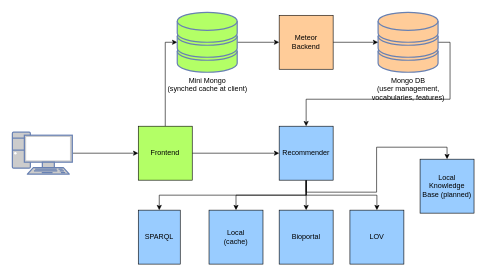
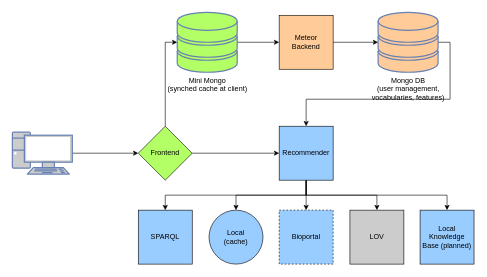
node "Frontend": shape rectangle -> diamond
node "Local Knowledge Base (planned)": moved (447, 186) -> (447, 237)
node "SPARQL": size 42x54 -> 54x54
node "Local (cache)": shape rectangle -> ellipse
node "Bioportal": style solid -> dashed
node "LOV": fillcolor #99ccff -> #cccccc
